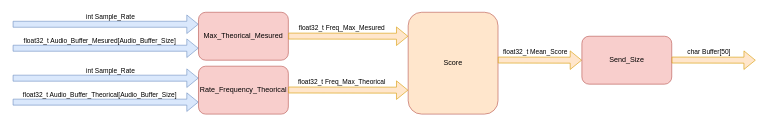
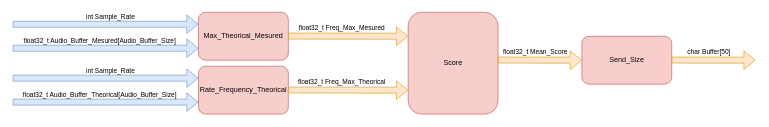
node "Score": fillcolor #ffe6cc -> #f8cecc
